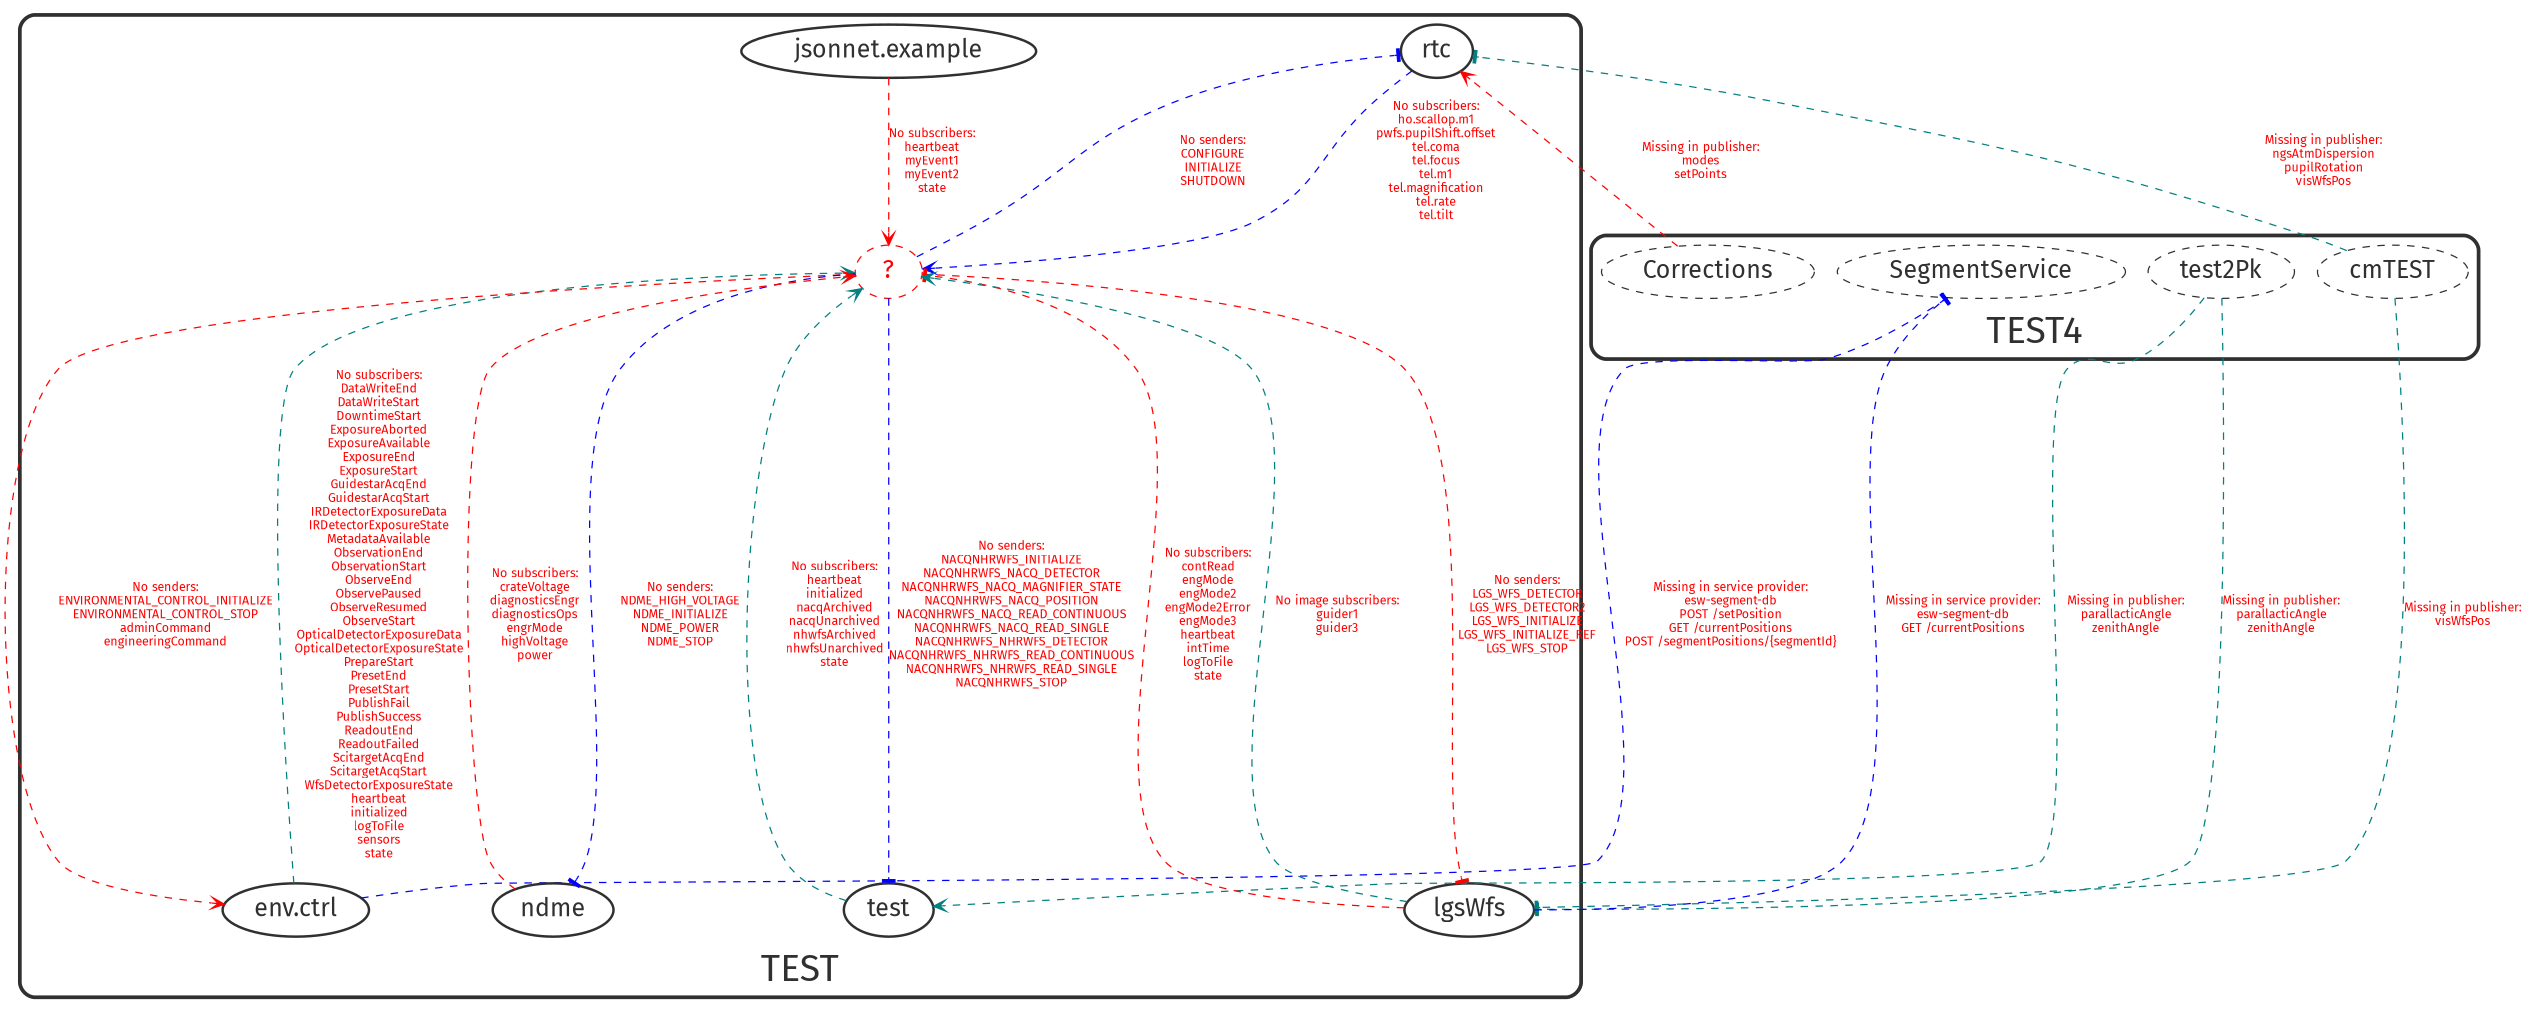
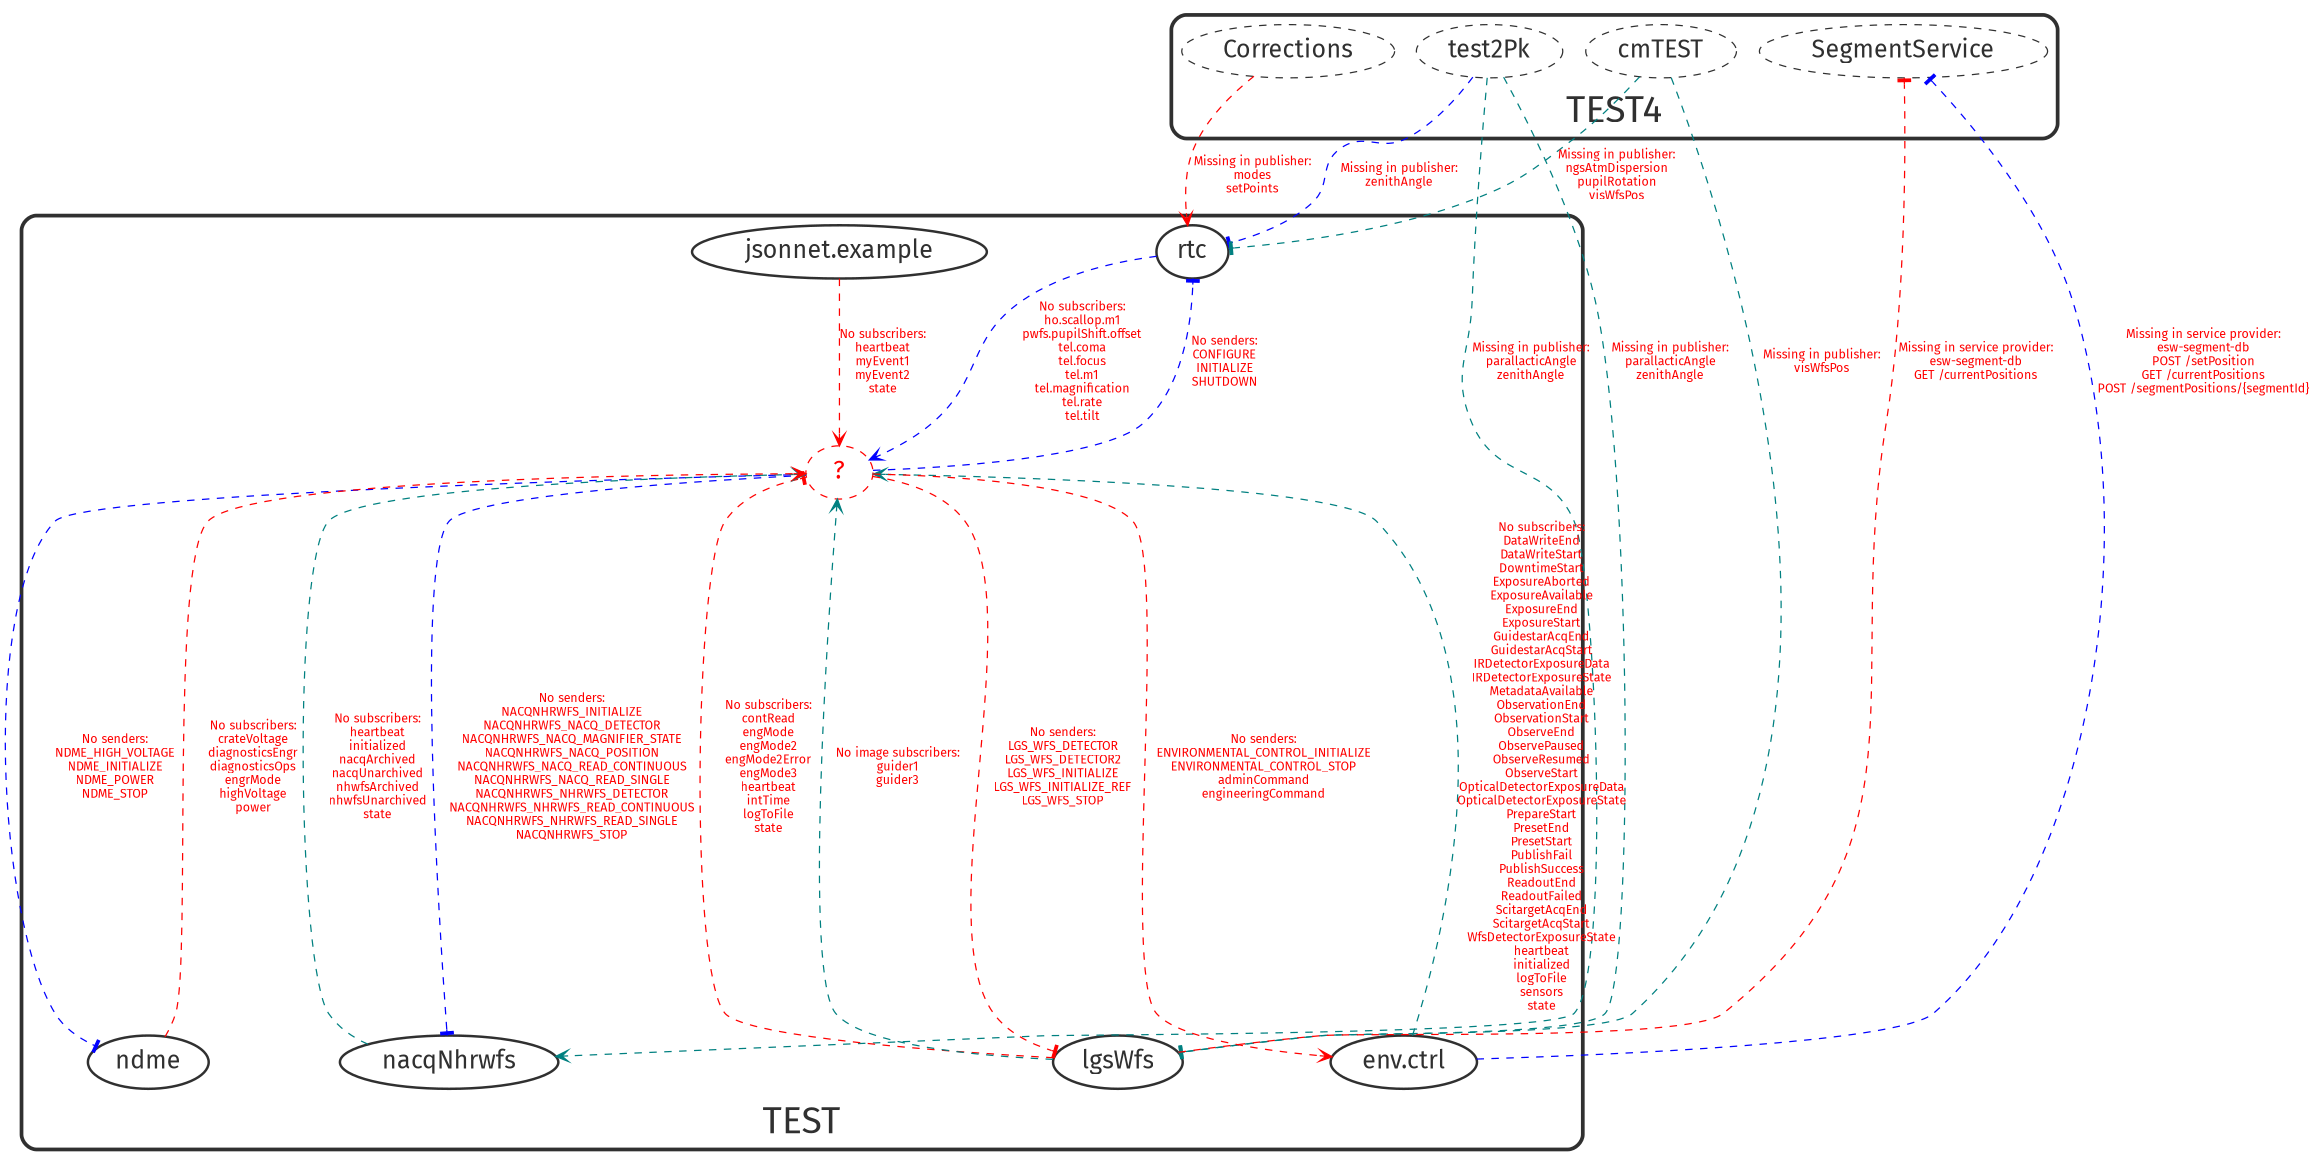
edge "test2Pk" -> "rtc": added, label "Missing in publisher: zenithAngle"
edge "lgsWfs" -> "SegmentService": color blue -> red
node "test": label "test" -> "nacqNhrwfs"
